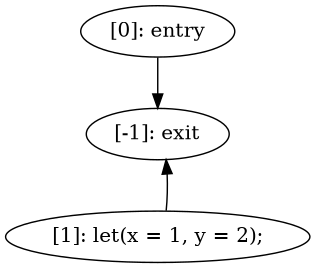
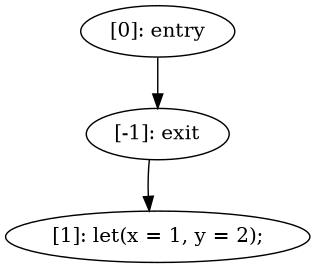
edge "[1]: let(x = 1, y = 2);" -> "[-1]: exit": reversed
